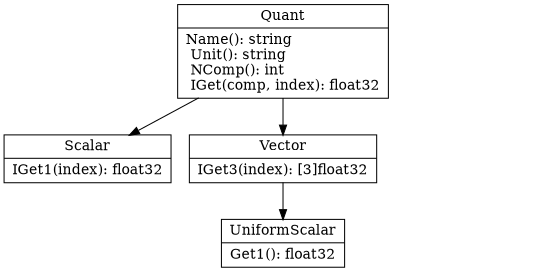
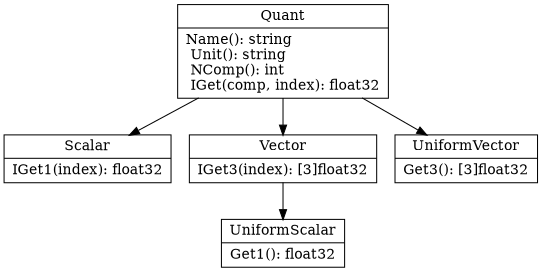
node "UniformVector": added
